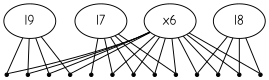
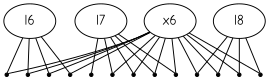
node "l9": label "l9" -> "l6"
